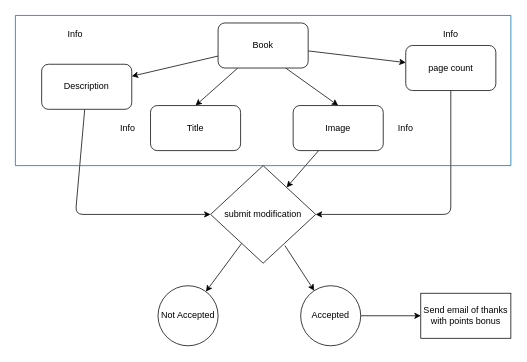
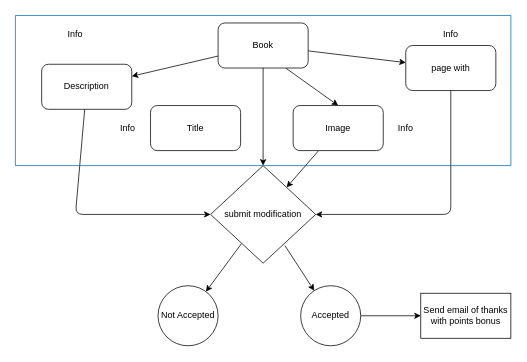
node "page count": label "page count" -> "page with"
edge "Book" -> "Title": now "Book" -> "submit modification"
